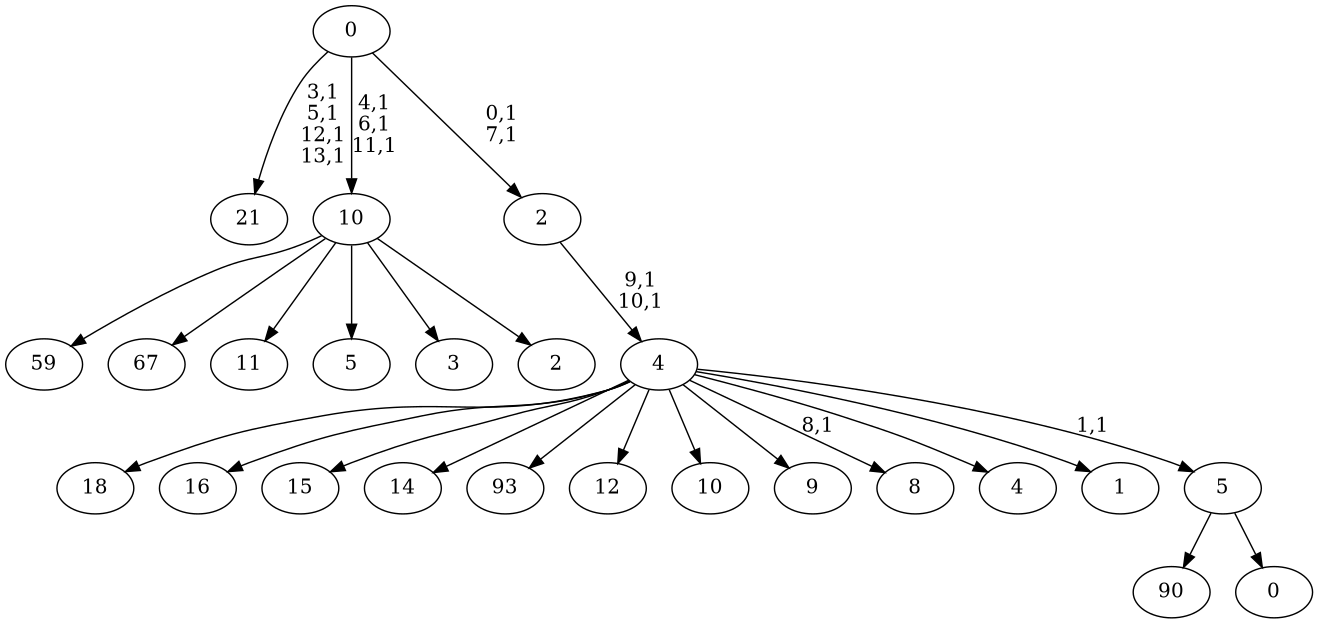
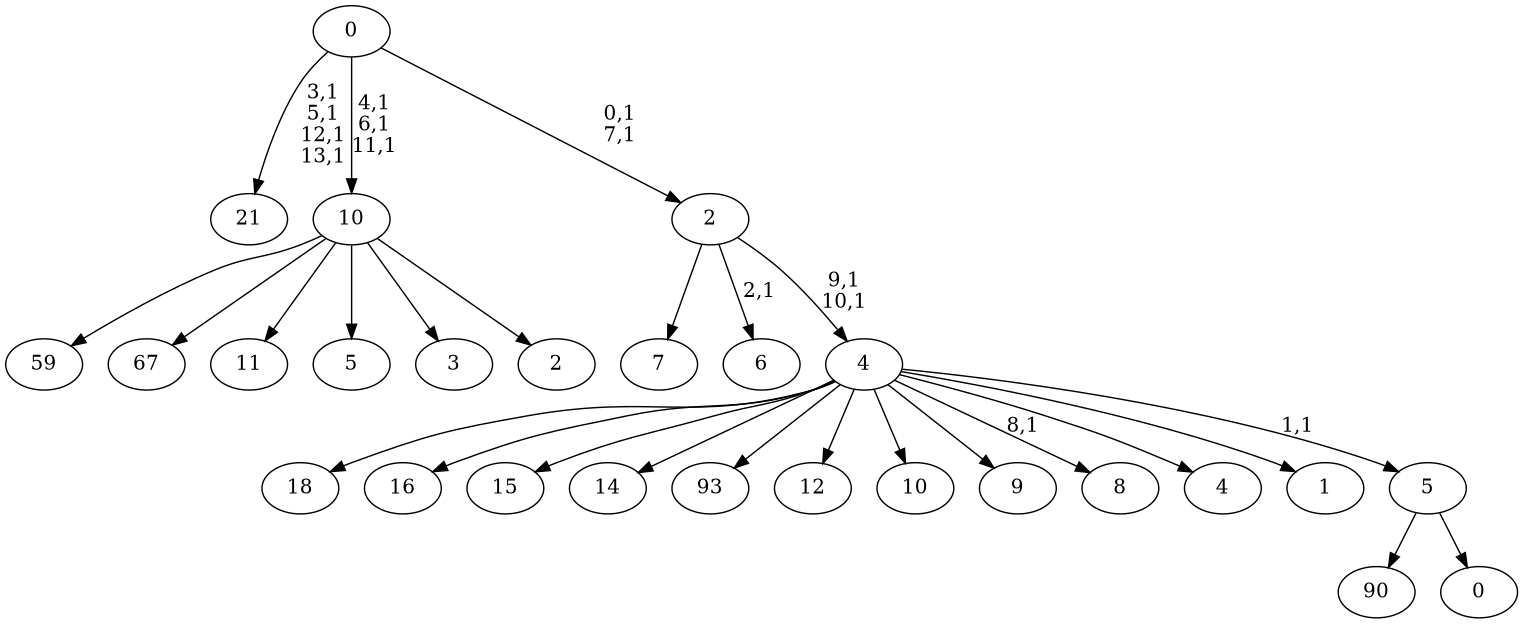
node "7": added
node "6": added
